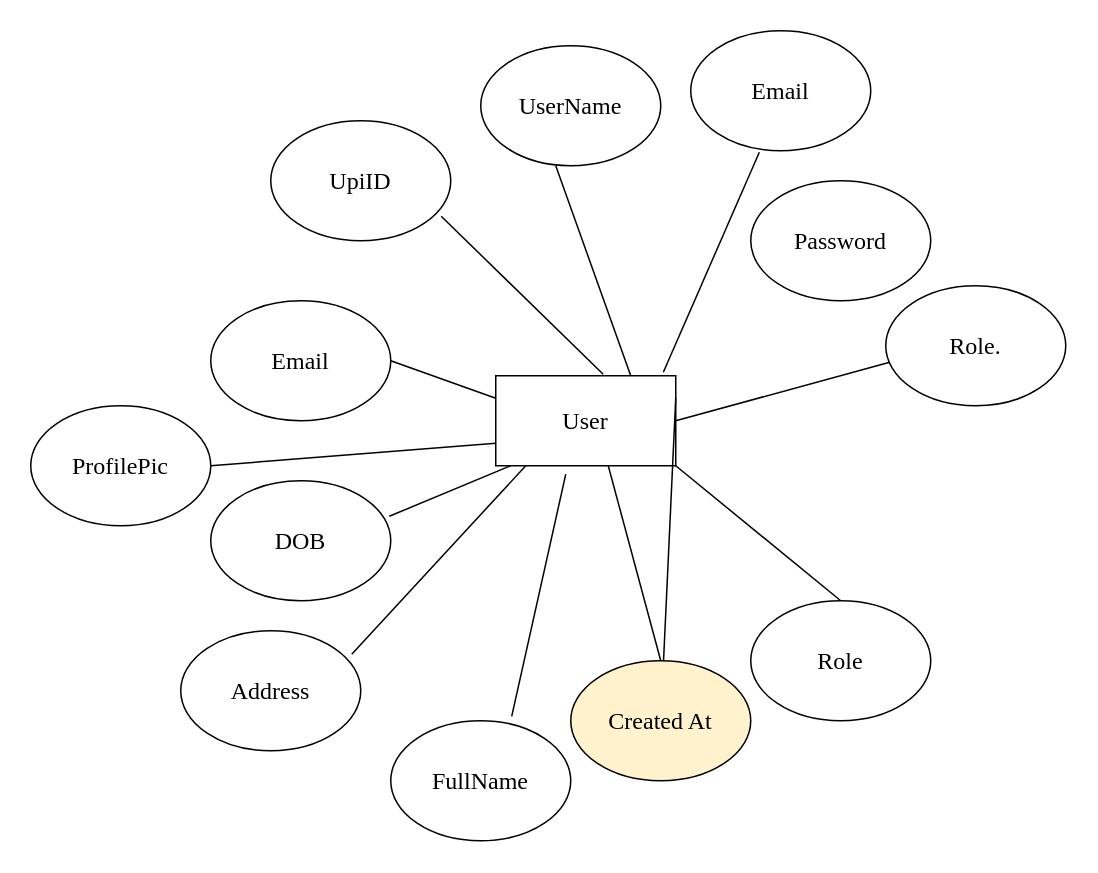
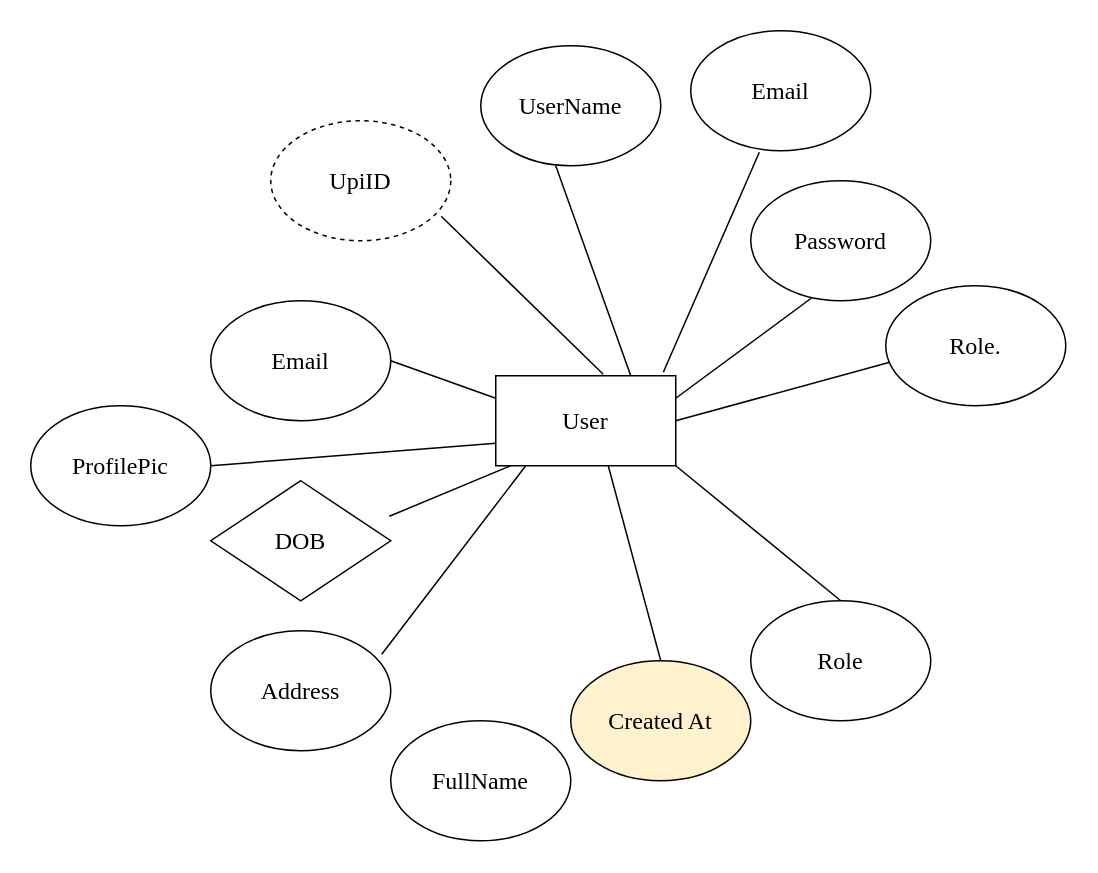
node "UpiID": style solid -> dashed
edge "User" -- "Created At": now "User" -- "Password"
node "DOB": shape ellipse -> diamond
edge "User" -- "FullName": removed
node "Address": moved (271, 691) -> (301, 691)
